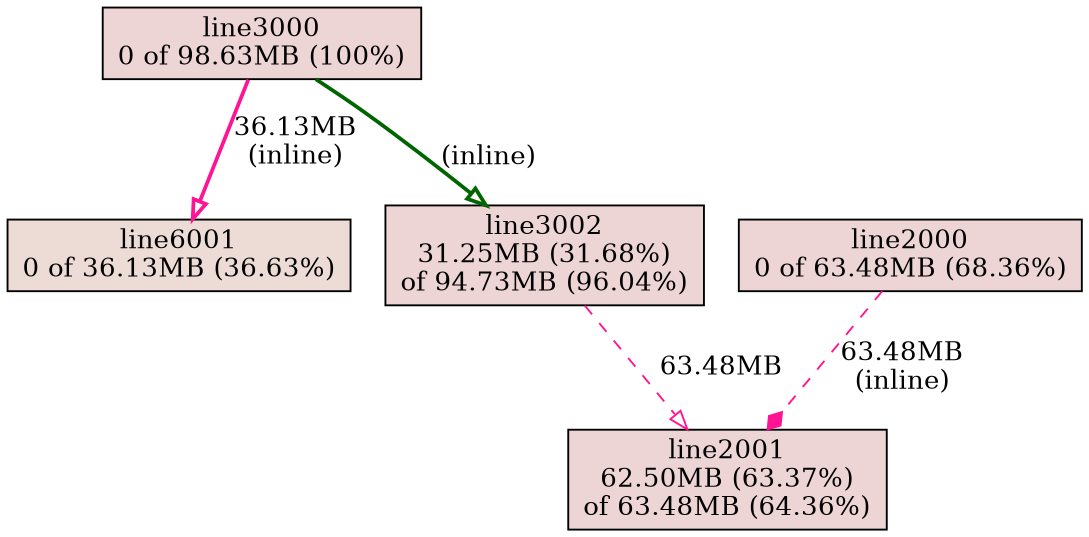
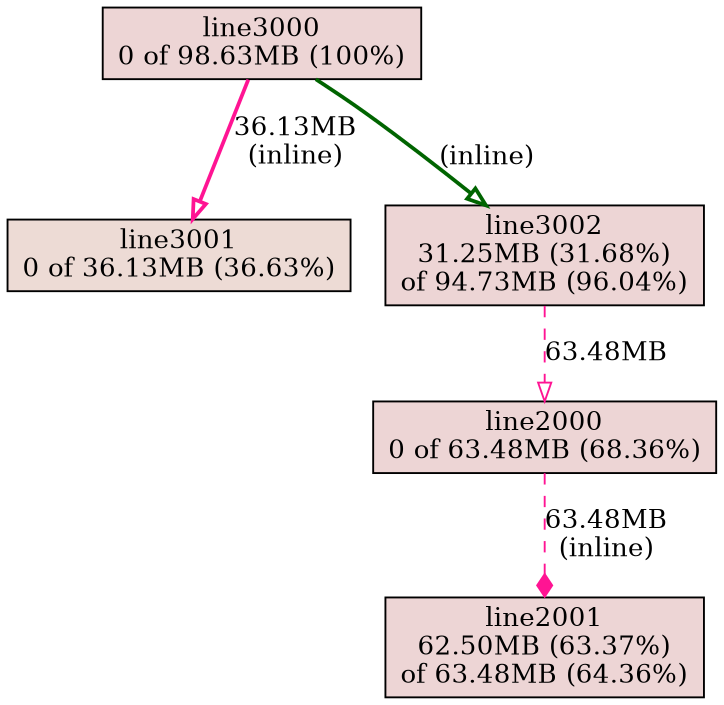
node "line6001 0 of 36.13MB (36.63%)​": label "line6001 0 of 36.13MB (36.63%)​" -> "line3001 0 of 36.13MB (36.63%)​"
edge "​​line3​002 31.25MB (31.68%) of 94.73MB (96.04%)" -> "​​line2001 62.50MB (63.37%) of 63.48MB (64.36%)": now "​​line3​002 31.25MB (31.68%) of 94.73MB (96.04%)" -> "line2000 0 of 63.48MB (68.36%)"
